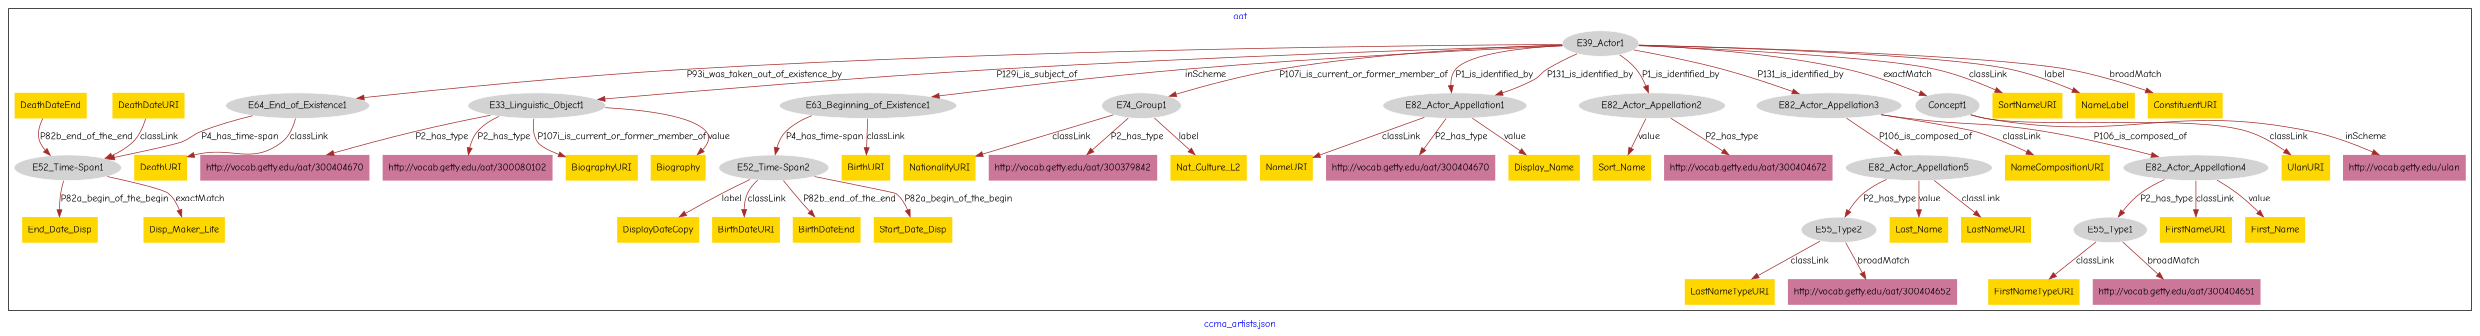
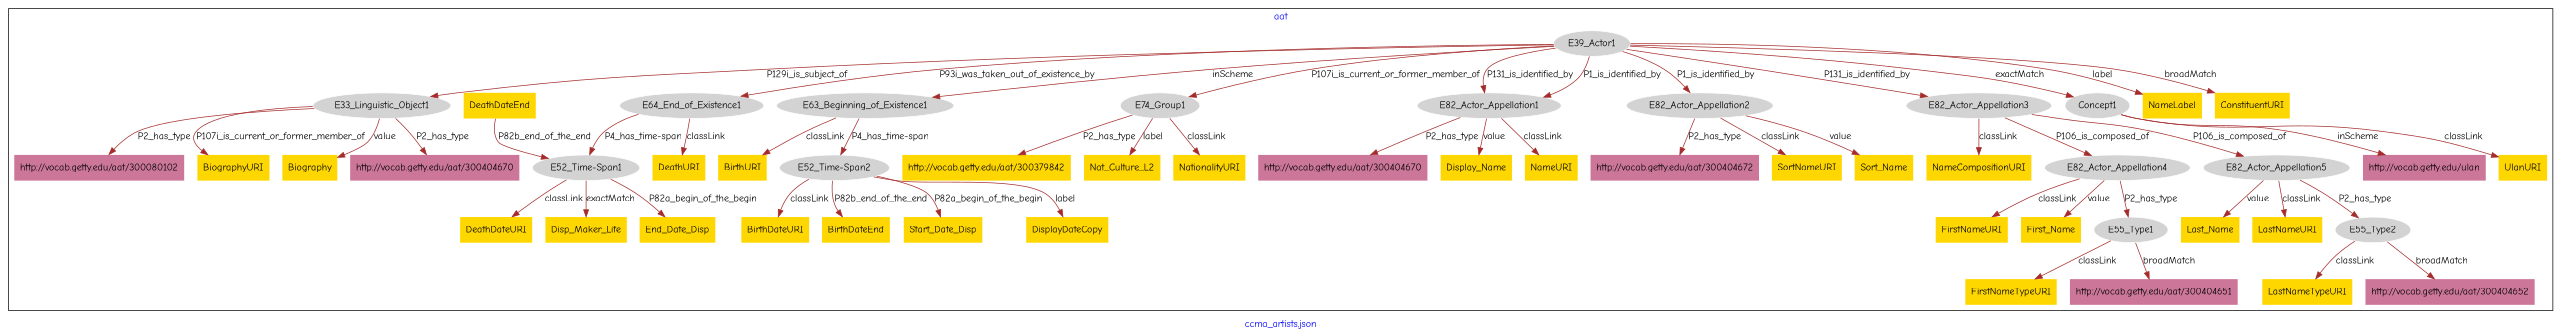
edge "E39_Actor1" -> "SortNameURI": now "E82_Actor_Appellation2" -> "SortNameURI"
edge "DeathDateURI" -> "E52_Time-Span1": reversed
node "http://vocab.getty.edu/aat/300379842": fillcolor #cc7799 -> gold
